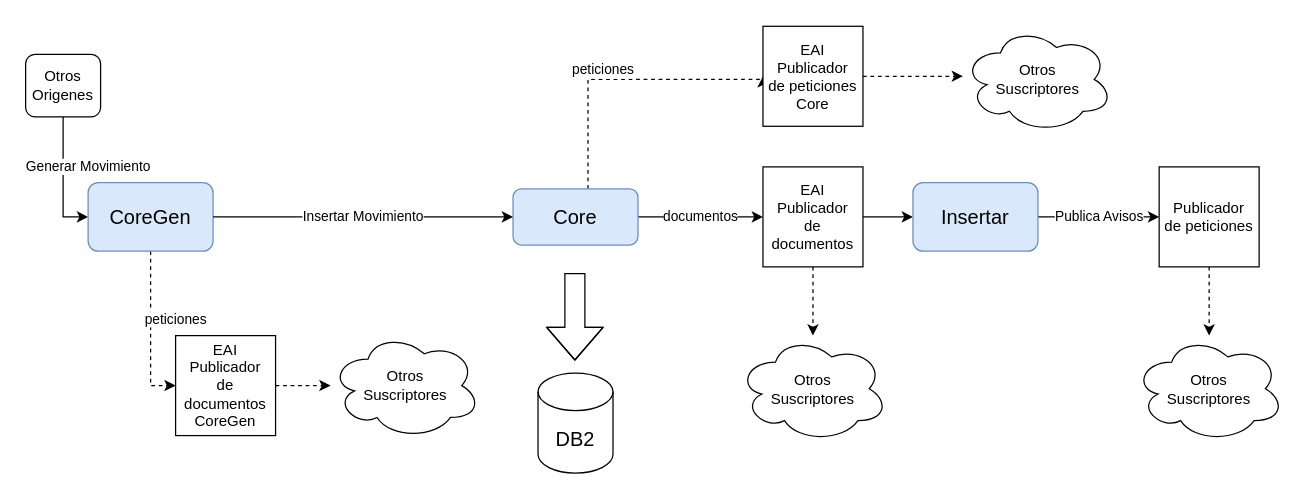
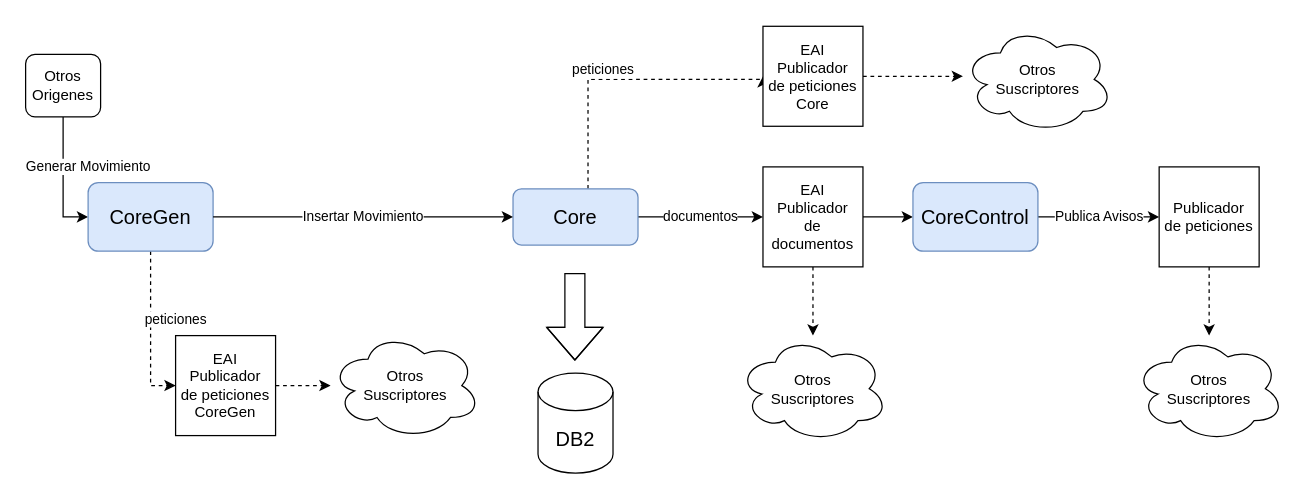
node "Insertar": label "Insertar" -> "CoreControl"
node "EAI Publicador de documentos CoreGen": label "EAI Publicador de documentos CoreGen" -> "EAI Publicador de peticiones CoreGen"
